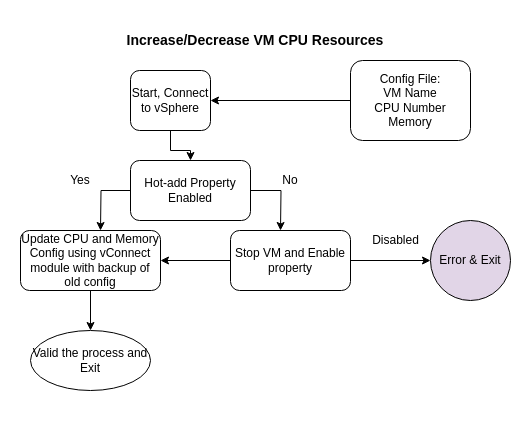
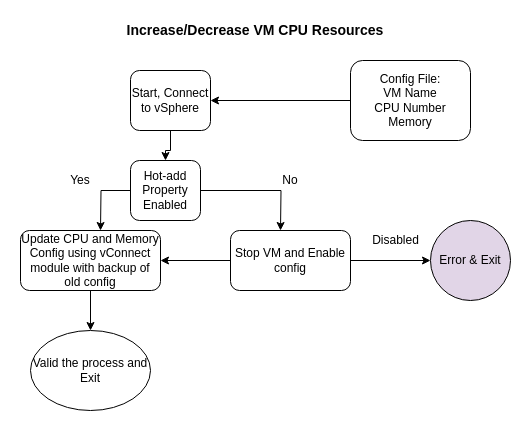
node "Increase/Decrease VM CPU Resources": moved (256, 41) -> (256, 31)
node "Hot-add Property Enabled": size 120x60 -> 70x60
node "Stop VM and Enable property": label "Stop VM and Enable property" -> "Stop VM and Enable config"
node "Valid the process and Exit": size 120x60 -> 120x80
